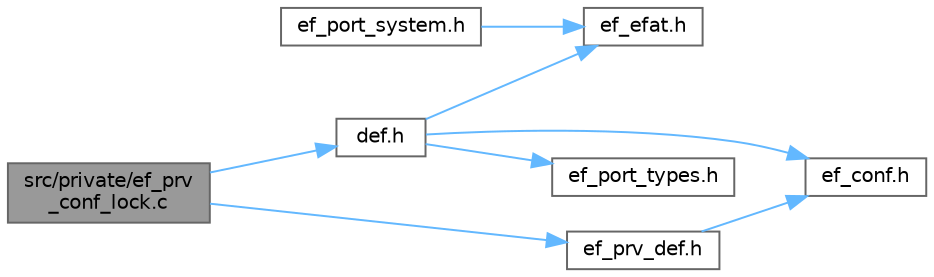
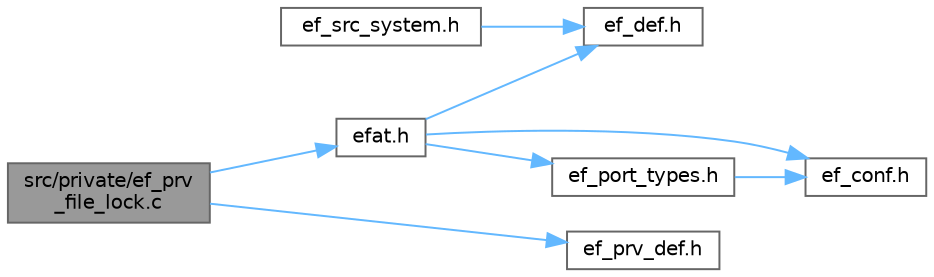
node "ef_port_system.h": label "ef_port_system.h" -> "ef_src_system.h"
node "ef_efat.h": label "ef_efat.h" -> "ef_def.h"
node "def.h": label "def.h" -> "efat.h"
node "src/private/ef_prv _conf_lock.c": label "src/private/ef_prv _conf_lock.c" -> "src/private/ef_prv _file_lock.c"
edge "ef_prv_def.h" -> "ef_conf.h": now "ef_port_types.h" -> "ef_conf.h"
